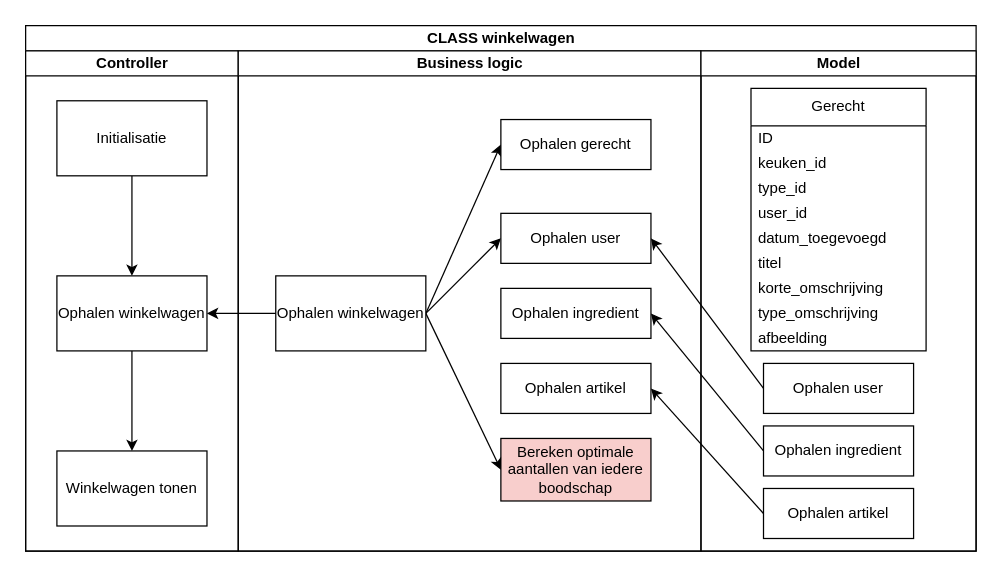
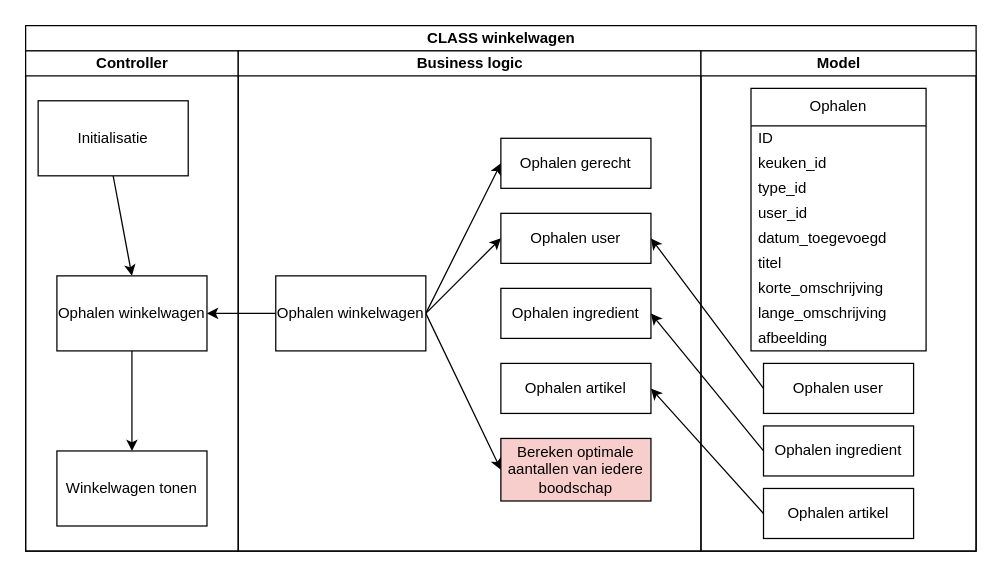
node "Gerecht": label "Gerecht" -> "Ophalen"
node "Initialisatie": moved (132, 138) -> (113, 138)
node "Ophalen gerecht": moved (576, 144) -> (576, 163)
node "type_omschrijving": label "type_omschrijving" -> "lange_omschrijving"
